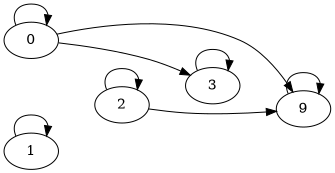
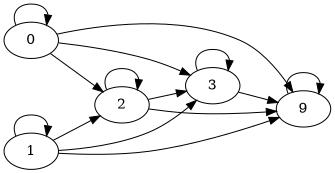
edge "0" -> "2": added
edge "2" -> "3": added
edge "3" -> "9": added
edge "1" -> "2": added
edge "1" -> "3": added
edge "1" -> "9": added
